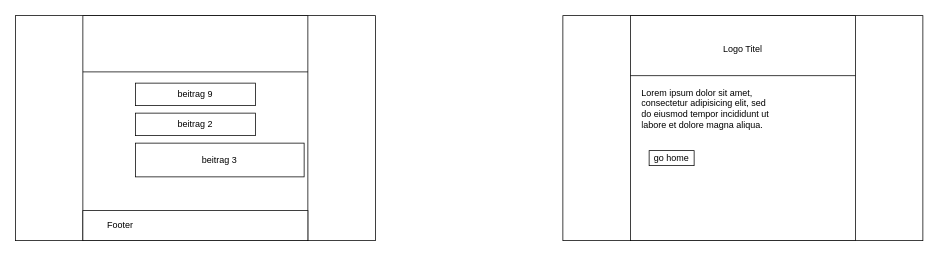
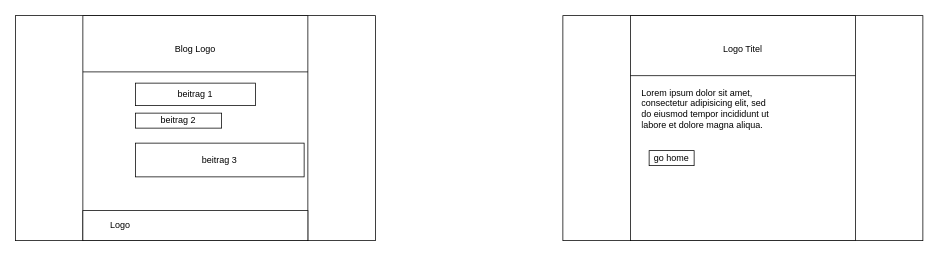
node "Blog Logo": added
node "beitrag 9": label "beitrag 9" -> "beitrag 1"
node "beitrag 2": size 120x23 -> 86x15
node "Footer": label "Footer" -> "Logo"
